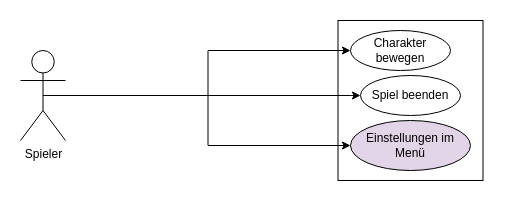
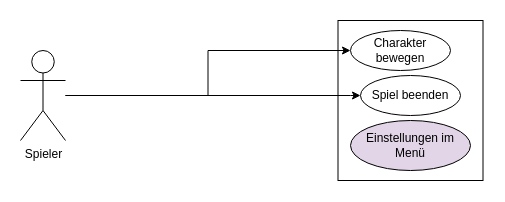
edge "Spieler" -> "Einstellungen im Menü": removed
